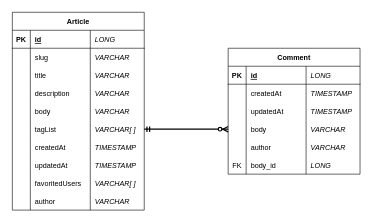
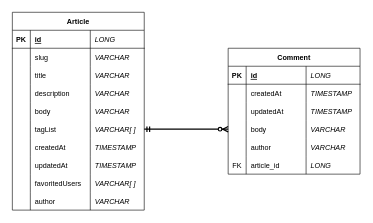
node "body_id": label "body_id" -> "article_id"
